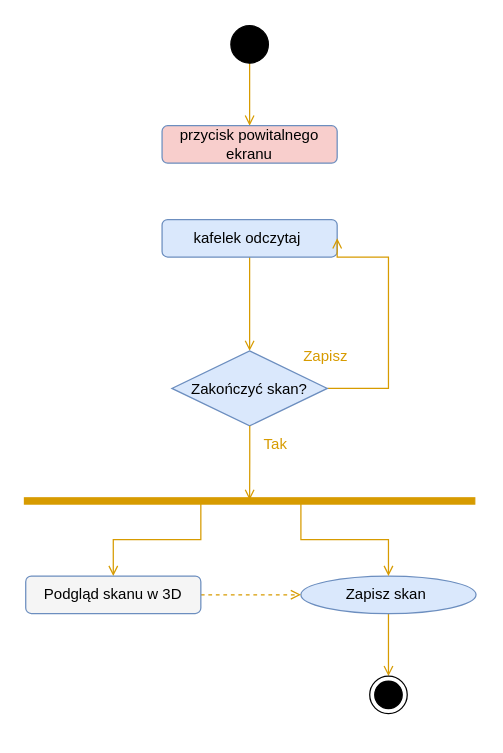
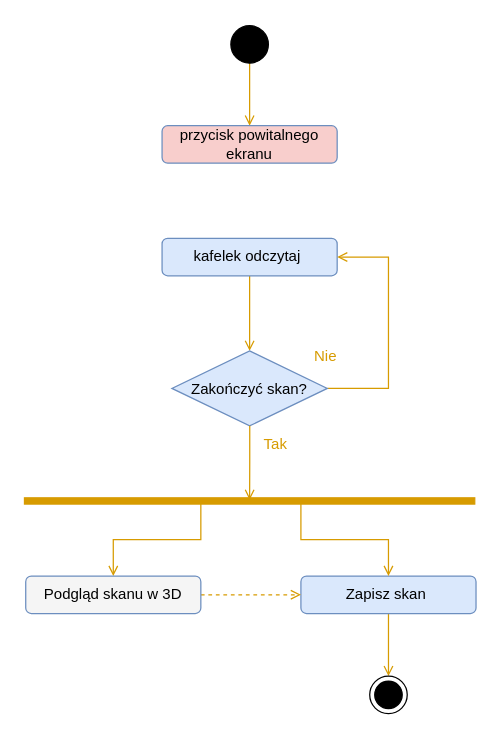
node "kafelek odczytaj": moved (249, 238) -> (249, 257)
node "Zapisz": label "Zapisz" -> "Nie"
node "Zapisz skan": shape ellipse -> rounded rectangle
